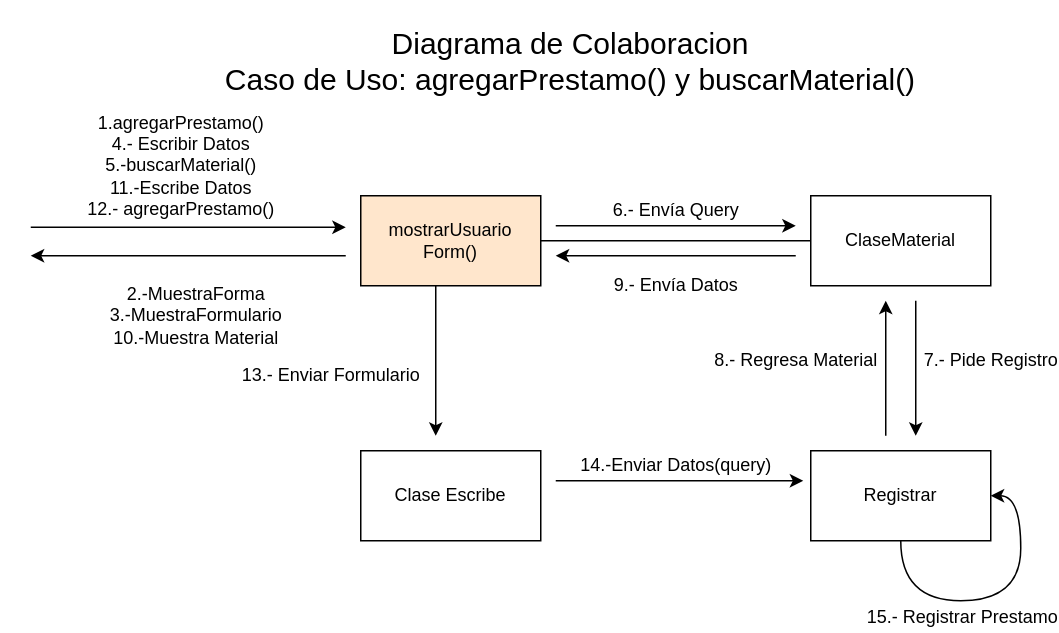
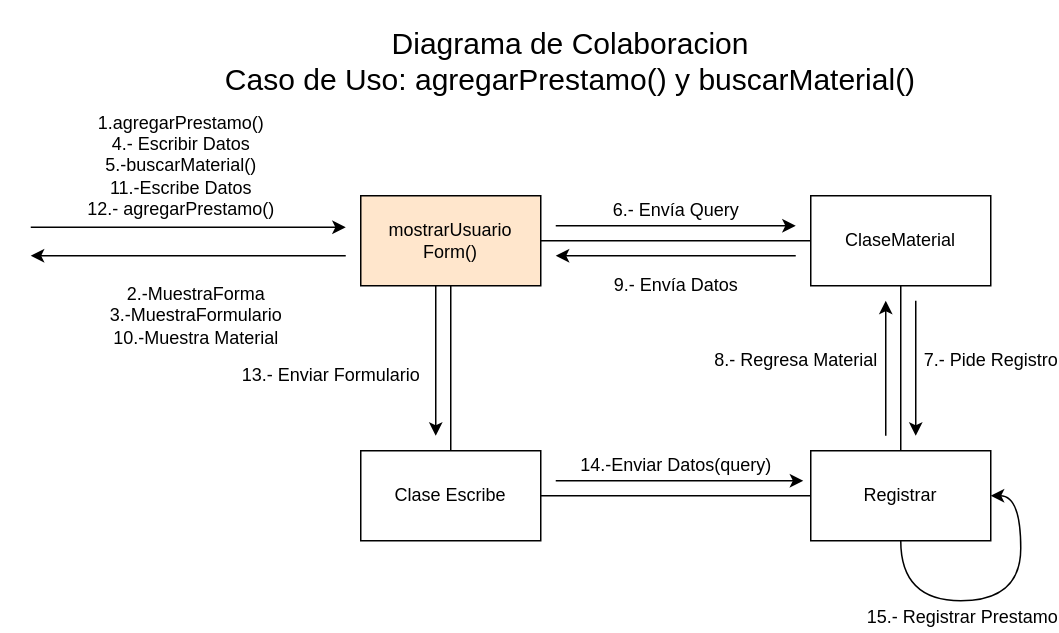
edge "ClaseMaterial" -- "Registrar": added
edge "mostrarUsuario Form()" -- "Clase Escribe": added
edge "Clase Escribe" -- "Registrar": added
